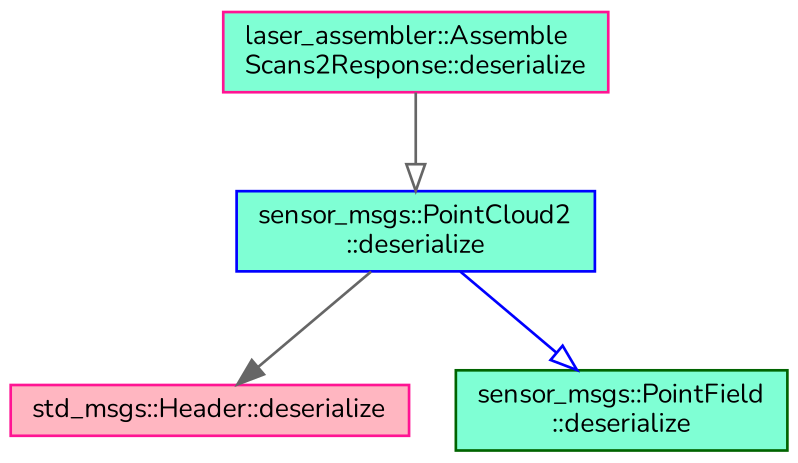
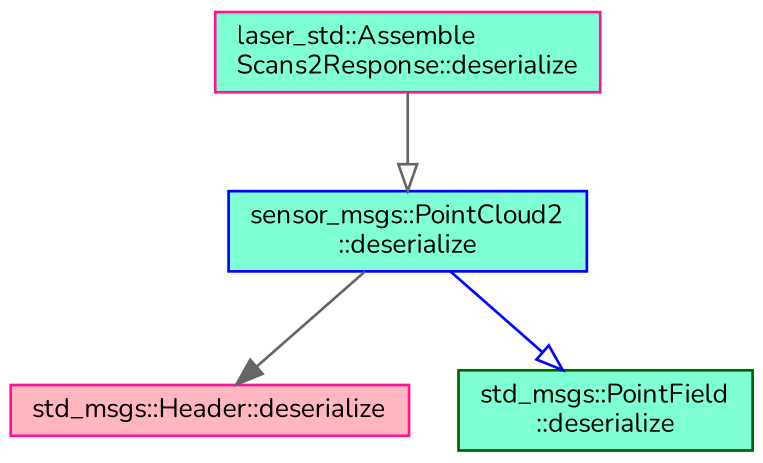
node "laser_assembler::Assemble Scans2Response::deserialize": label "laser_assembler::Assemble Scans2Response::deserialize" -> "laser_std::Assemble Scans2Response::deserialize"
node "sensor_msgs::PointField ::deserialize": label "sensor_msgs::PointField ::deserialize" -> "std_msgs::PointField ::deserialize"
